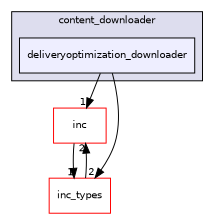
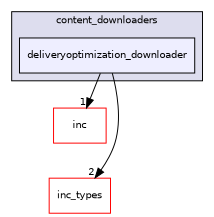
cluster "content_downloader": label "content_downloader" -> "content_downloaders"
edge "inc" -> "inc_types": removed
edge "inc_types" -> "inc": removed
